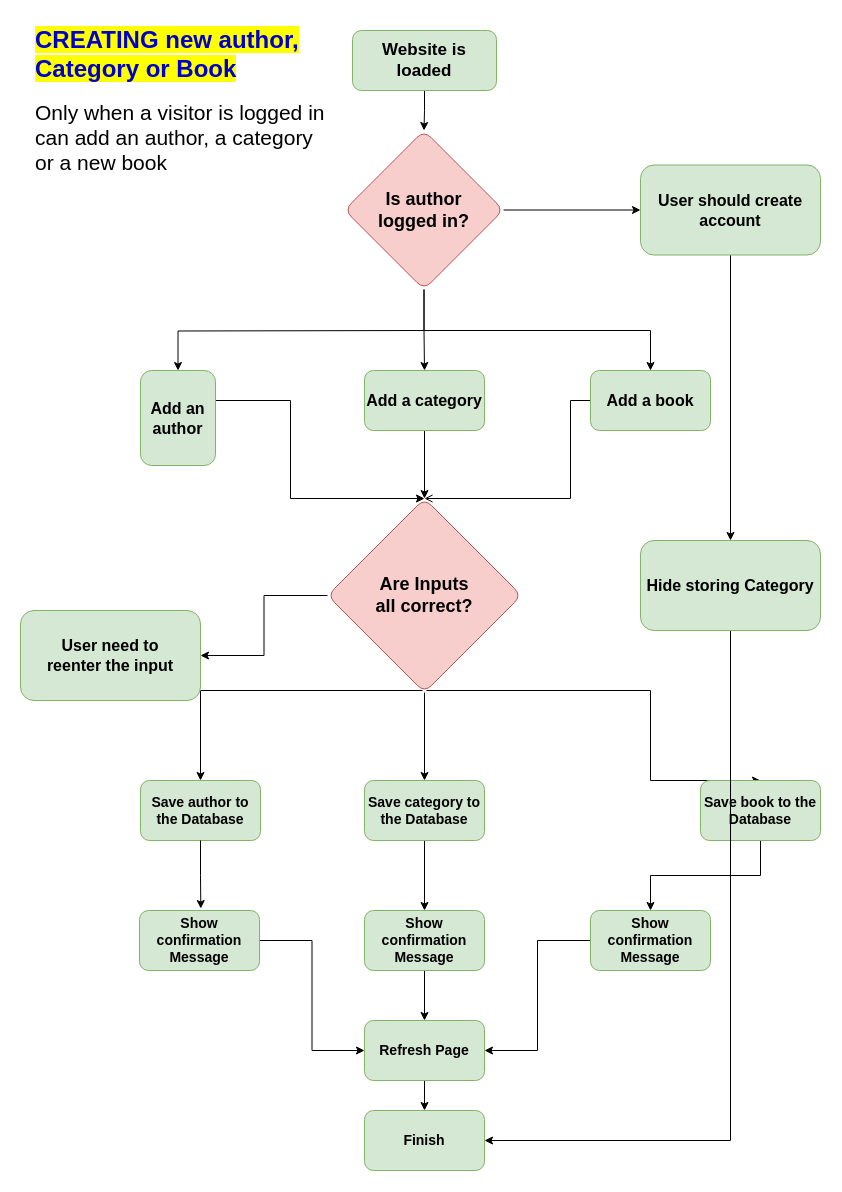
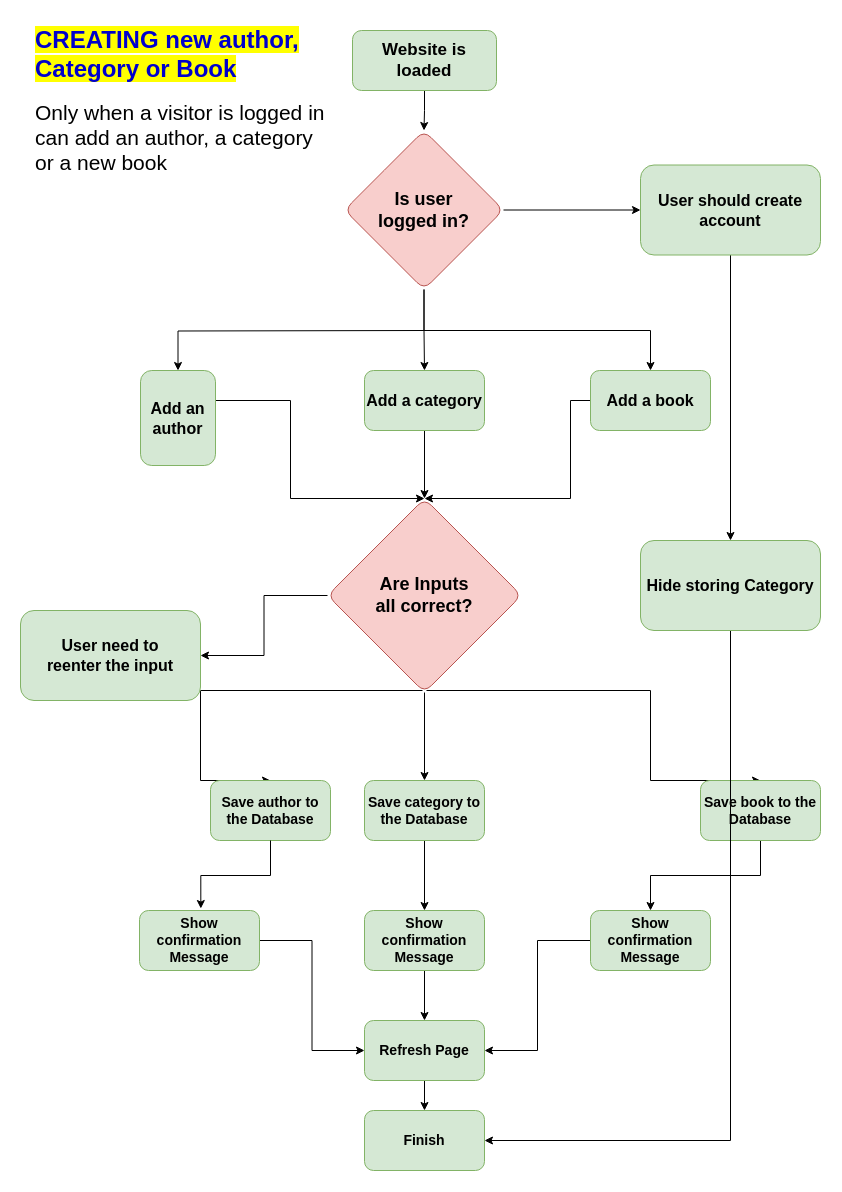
node "Is author logged in?": label "Is author logged in?" -> "Is user logged in?"
edge "Add a book" -> "Are Inputs all correct?": arrowhead open -> classic
node "Save author to the Database": moved (201, 811) -> (271, 811)
